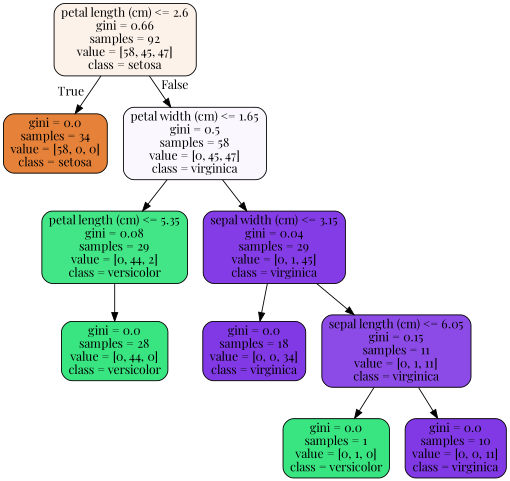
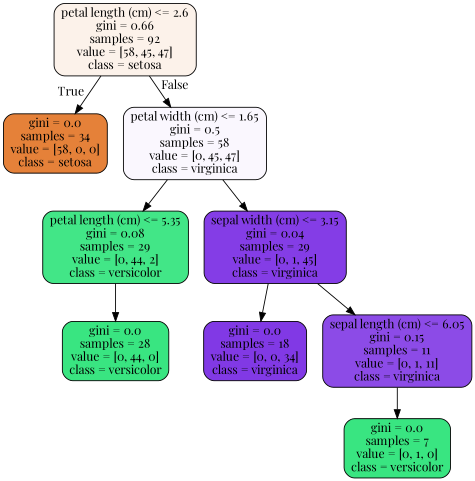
node "gini = 0.0 samples = 1 value = [0, 1, 0] class = versicolor": label "gini = 0.0 samples = 1 value = [0, 1, 0] class = versicolor" -> "gini = 0.0 samples = 7 value = [0, 1, 0] class = versicolor"
node "gini = 0.0 samples = 10 value = [0, 0, 11] class = virginica": removed
